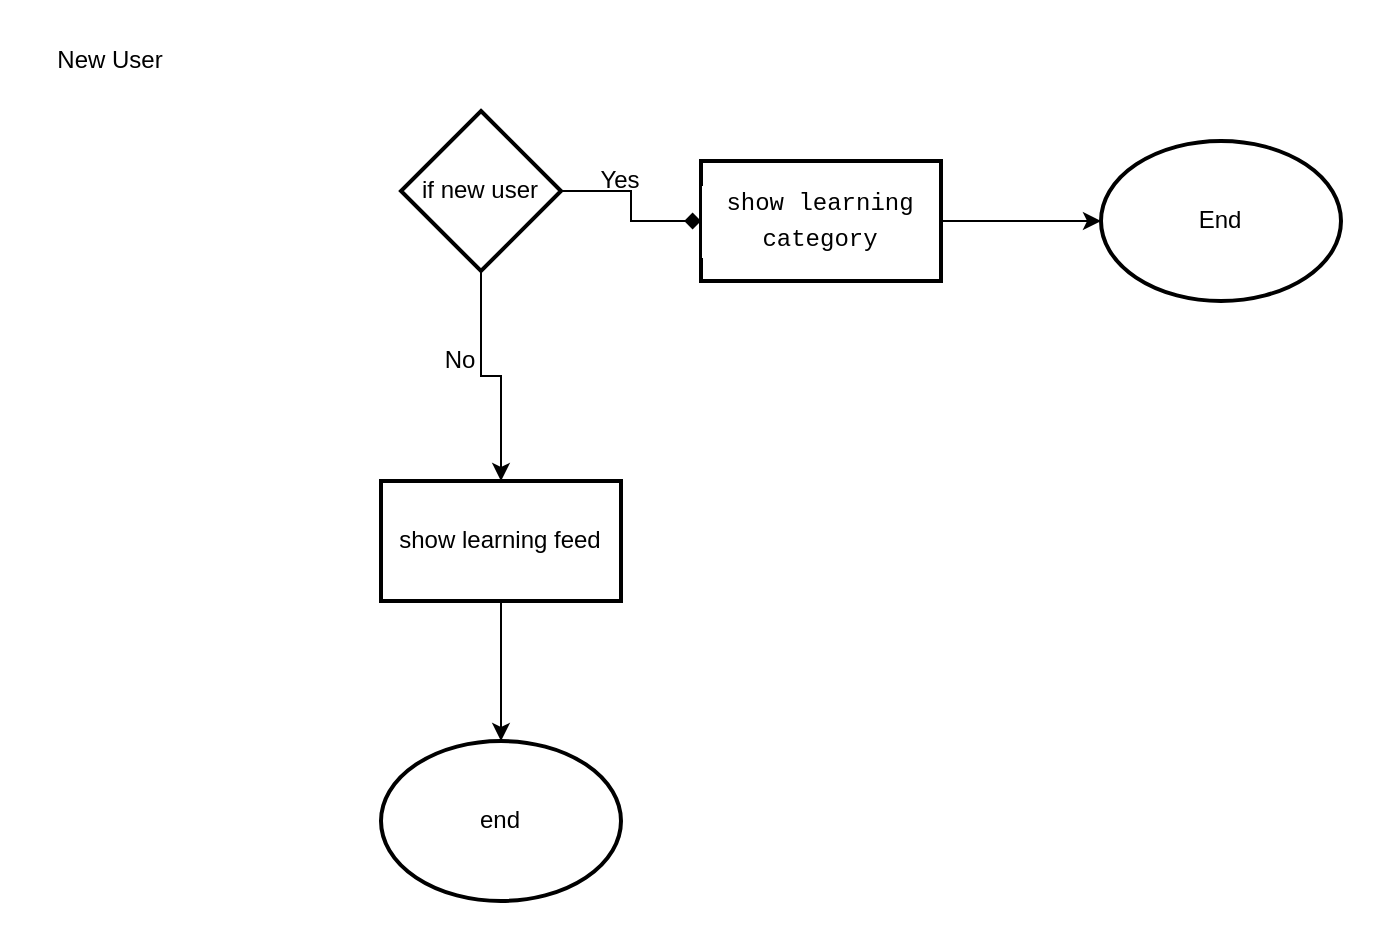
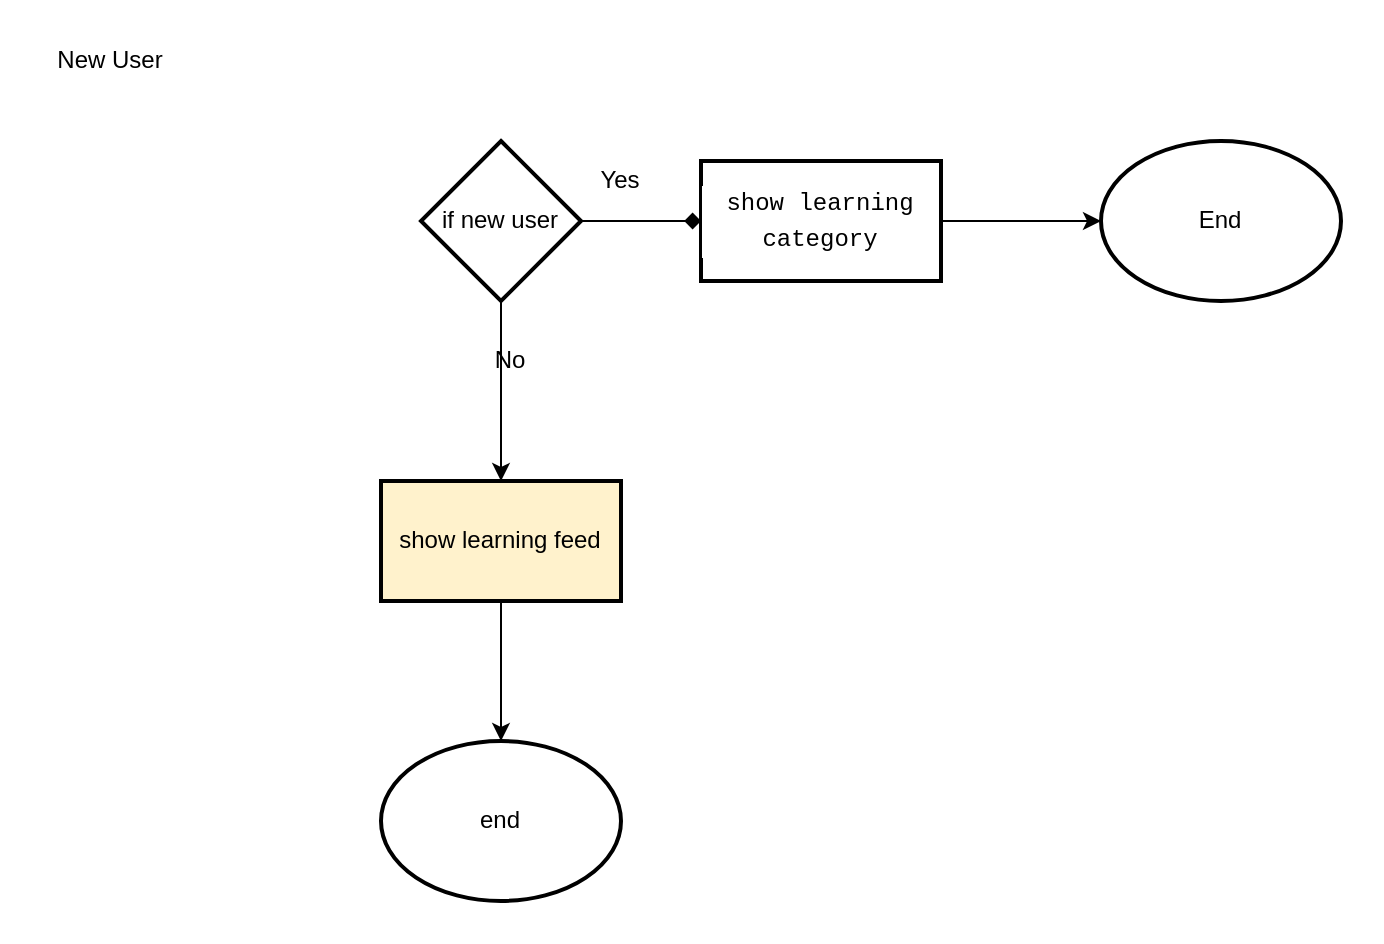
node "if new user": moved (481, 191) -> (501, 221)
node "No": moved (461, 361) -> (511, 361)
node "show learning feed": fillcolor #ffffff -> #fff2cc
